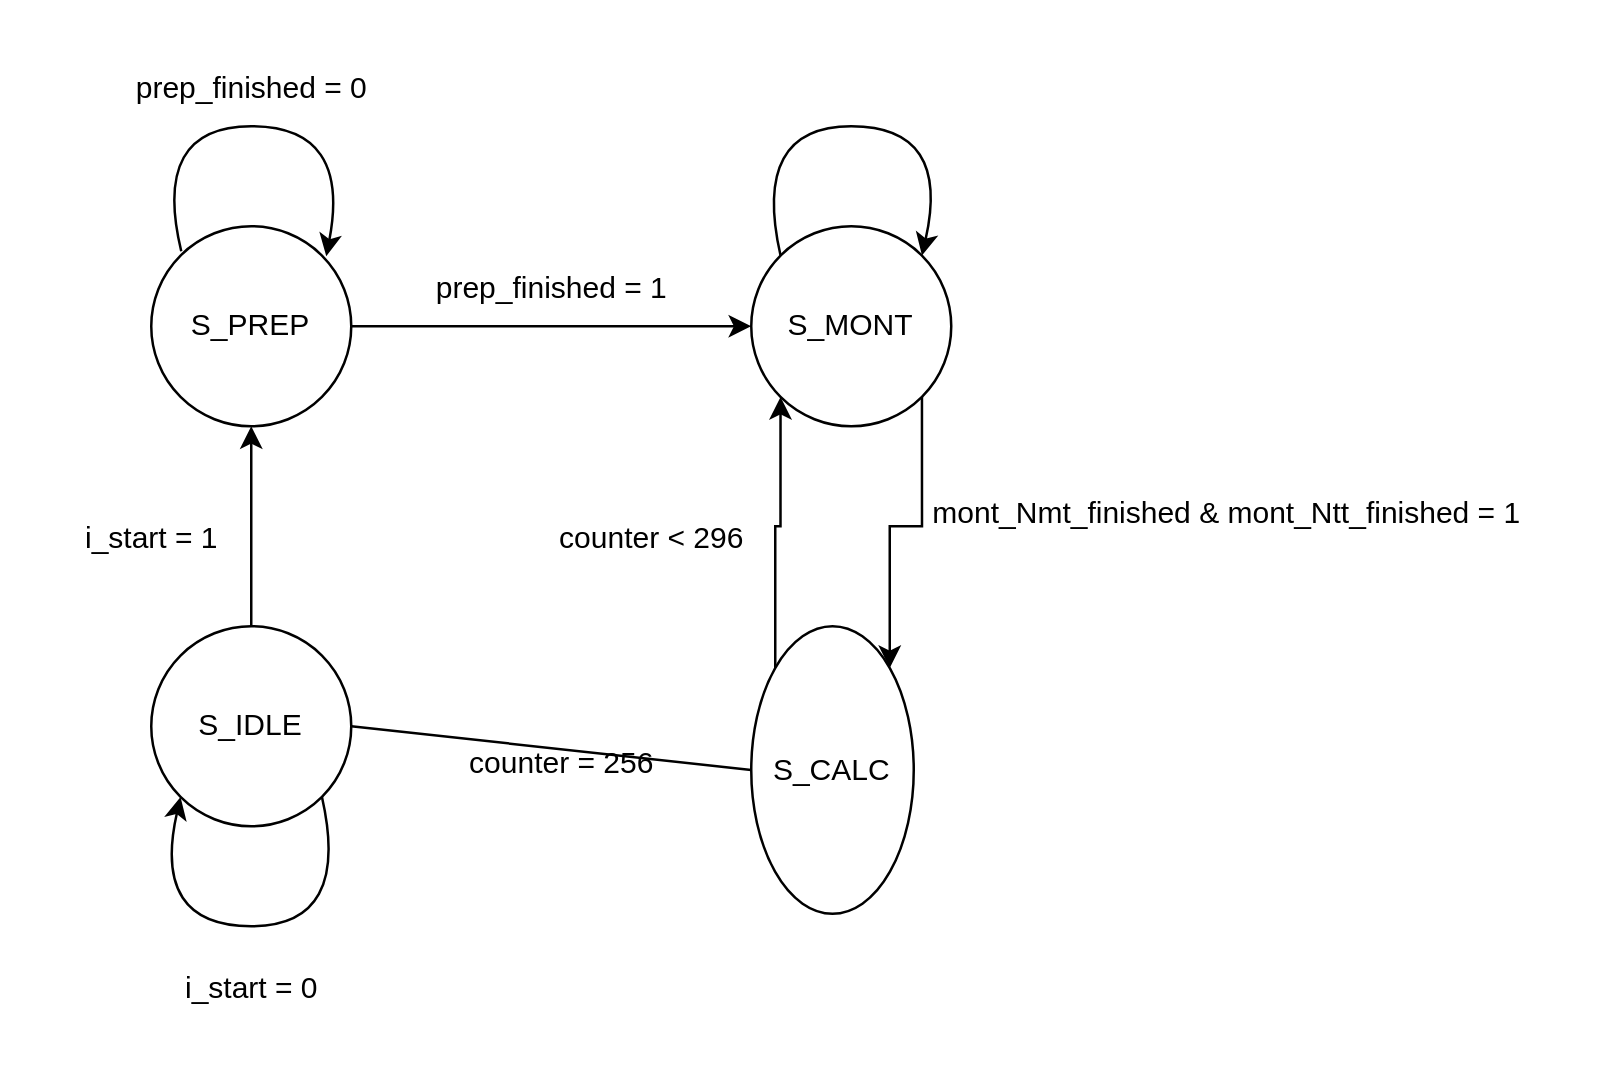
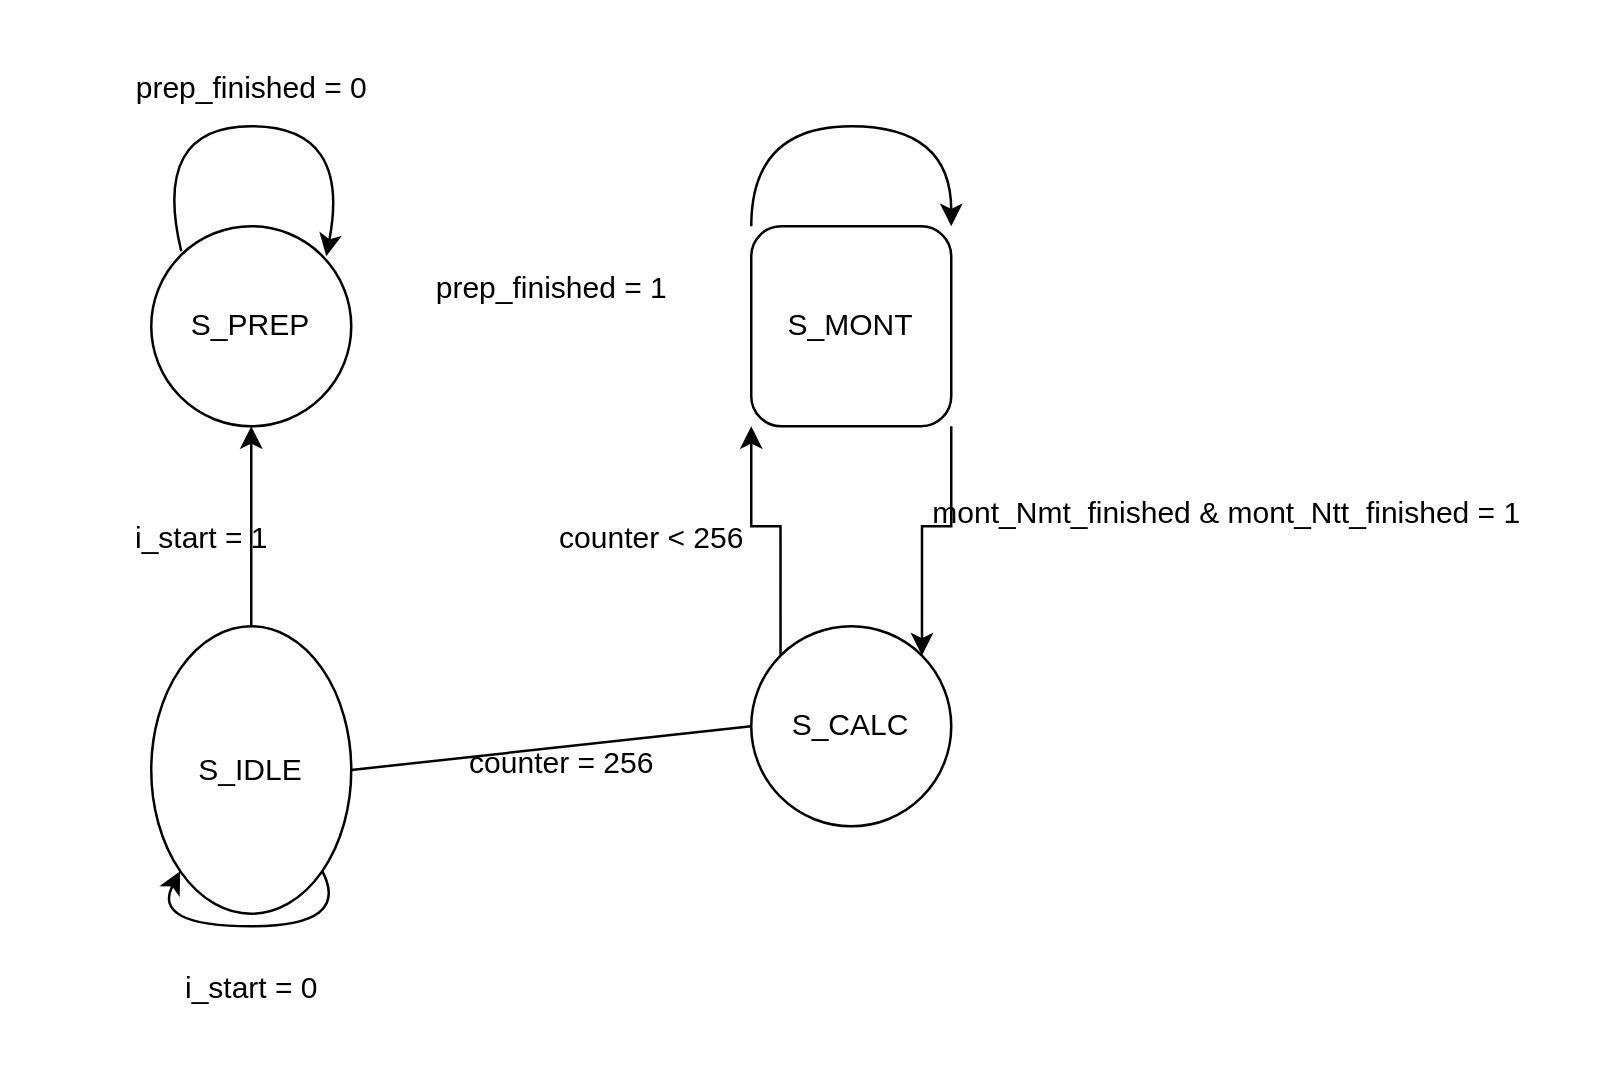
edge "S_PREP" -> "S_MONT": removed
node "S_MONT": shape ellipse -> rounded rectangle
node "i_start = 1": moved (151, 539) -> (201, 539)
node "counter < 296": label "counter < 296" -> "counter < 256"
node "S_IDLE": size 200x200 -> 200x288
node "S_CALC": size 163x288 -> 200x200
